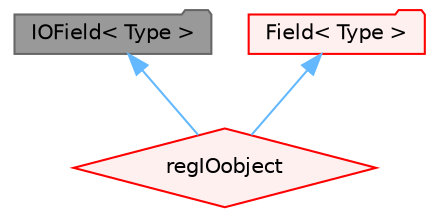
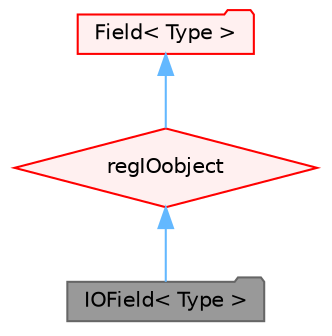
edge "regIOobject" -> "IOField< Type >": reversed
